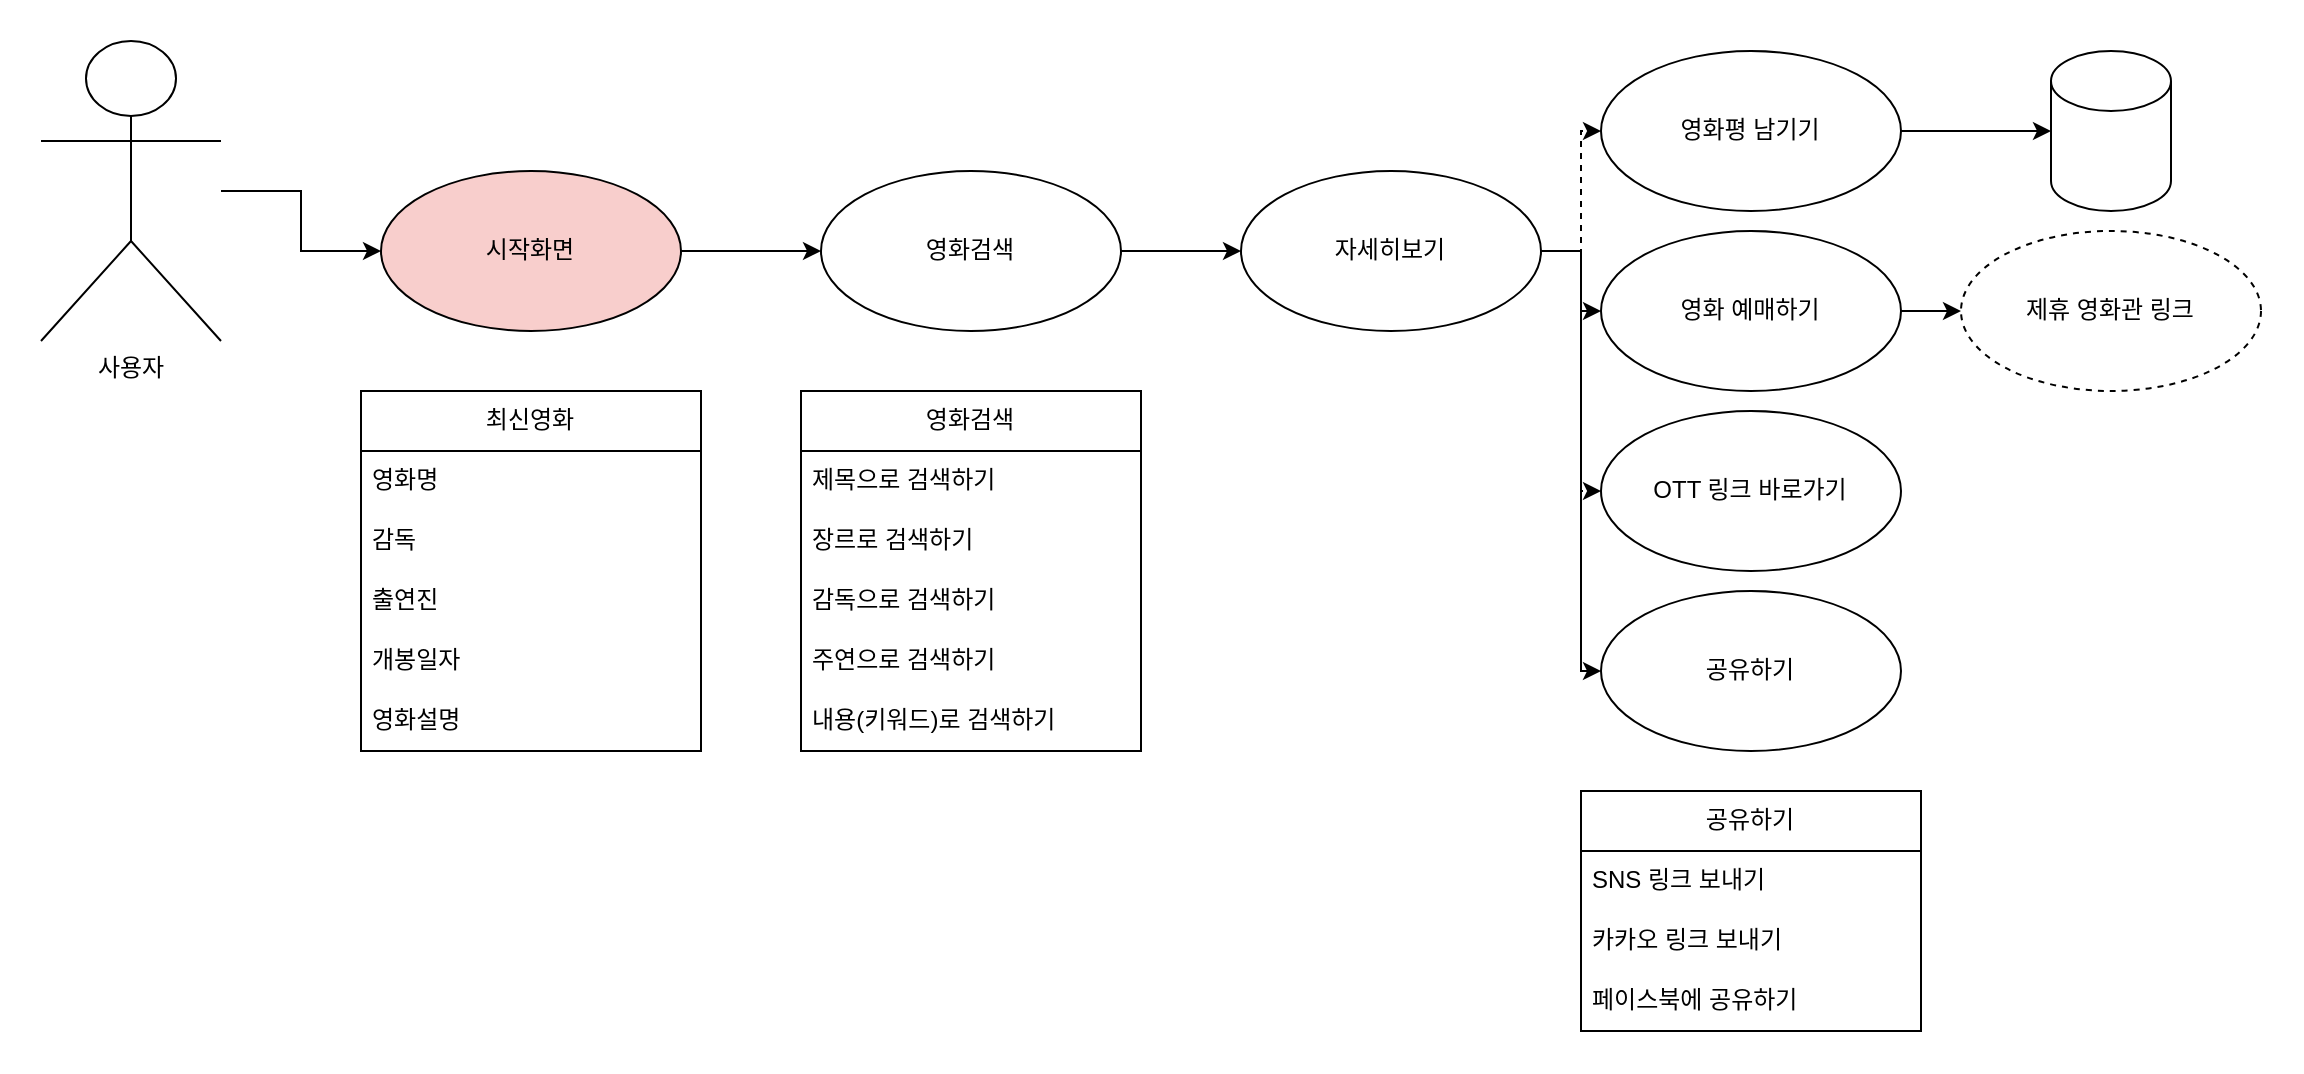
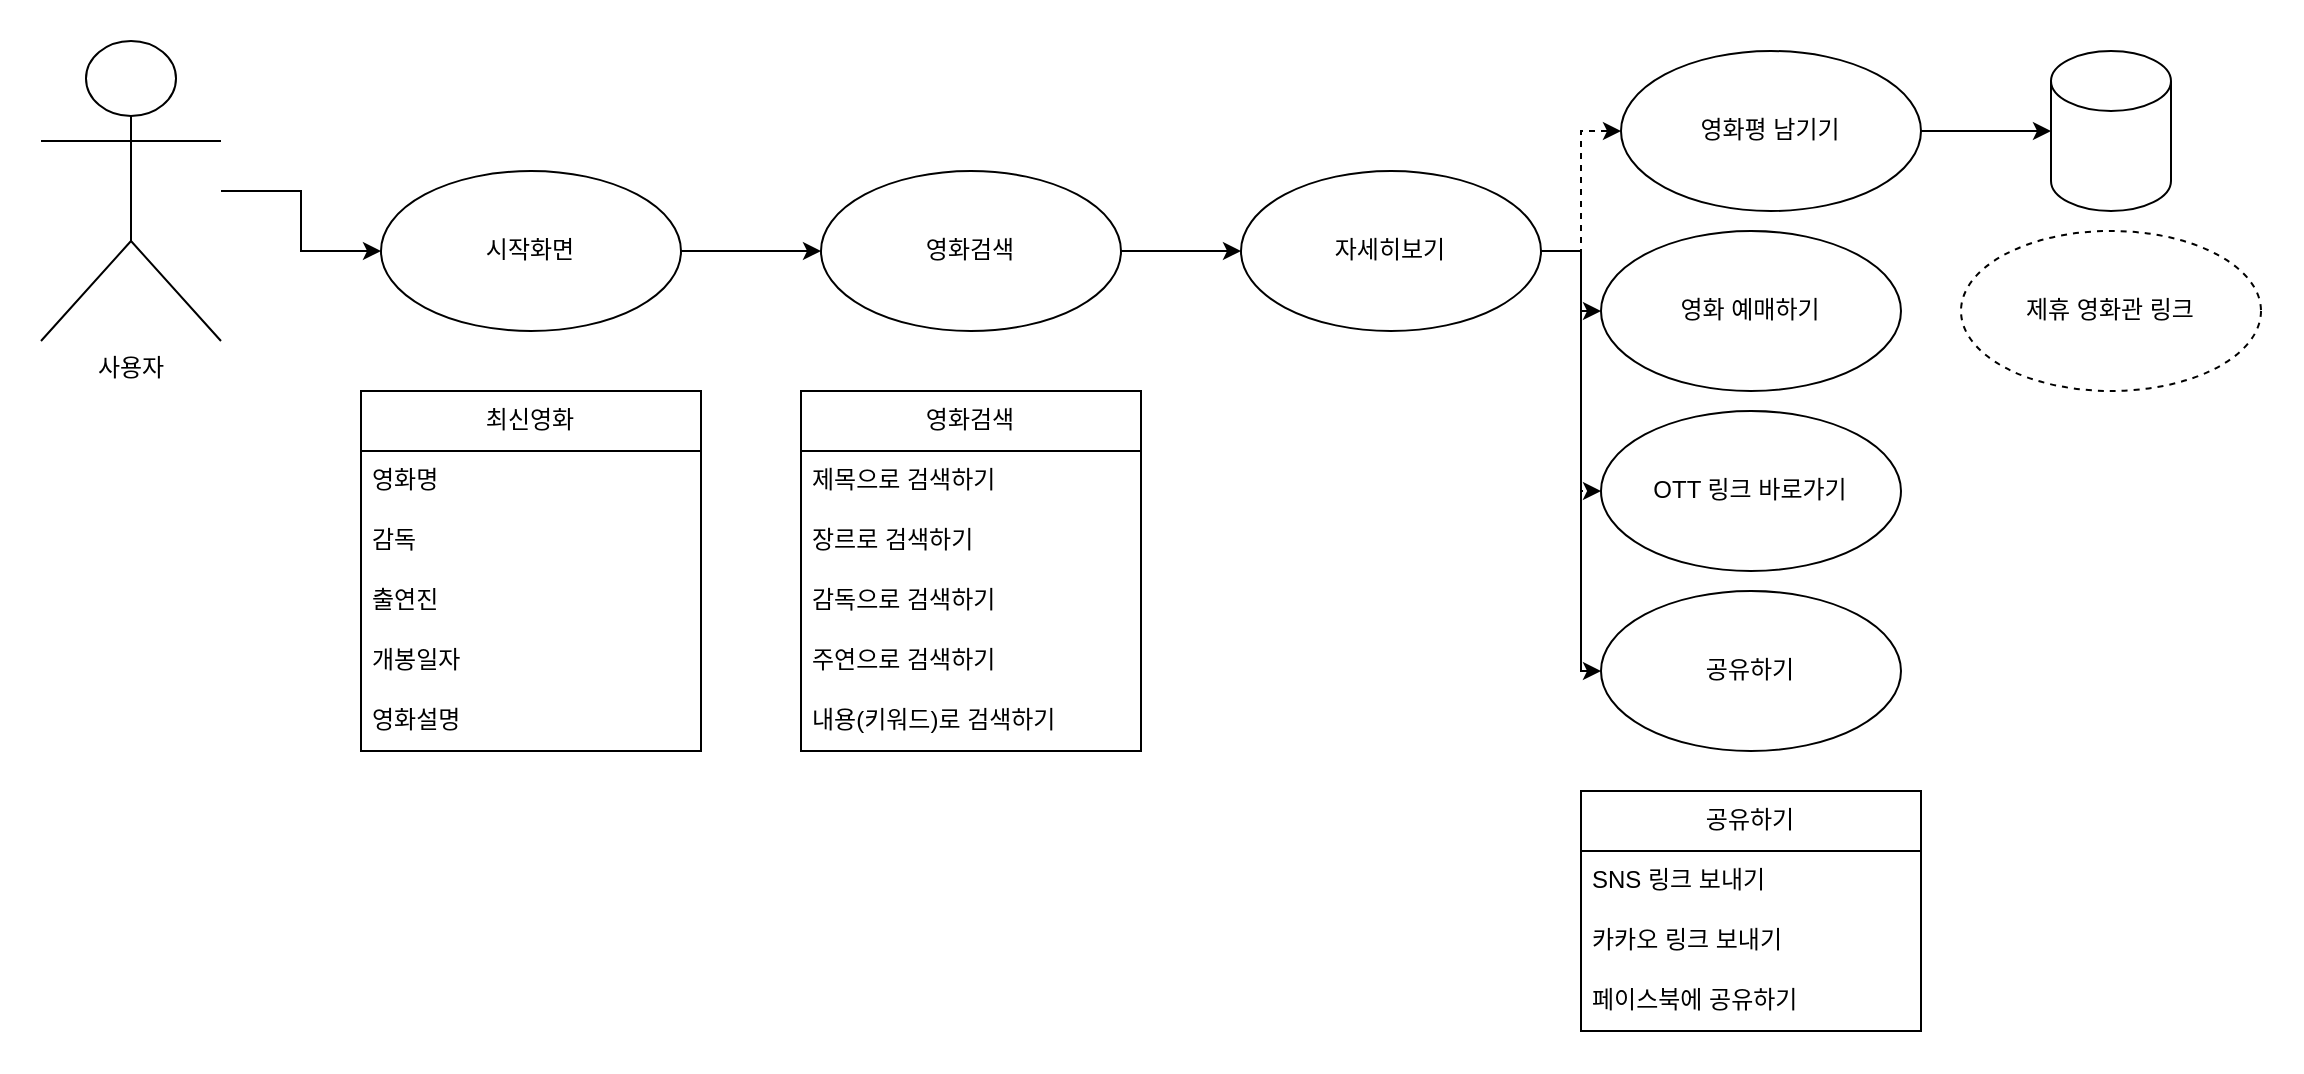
node "영화평 남기기": moved (1751, 131) -> (1771, 131)
node "시작화면": fillcolor #f8cecc -> #ffffff
edge "영화 예매하기" -> "제휴 영화관 링크": removed
